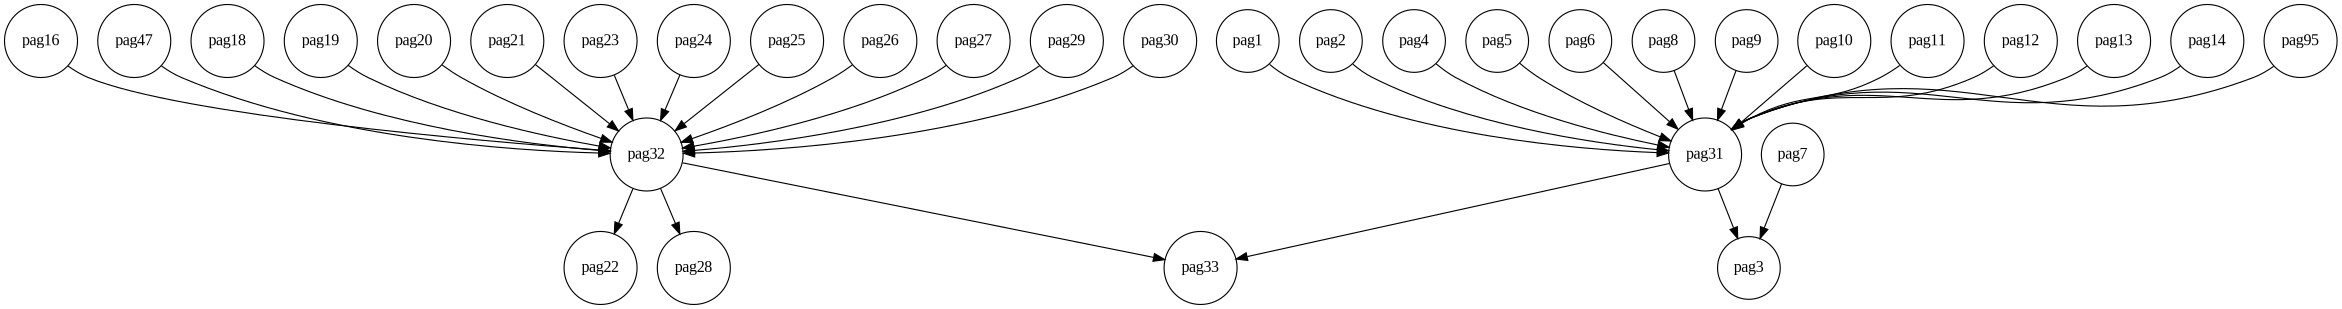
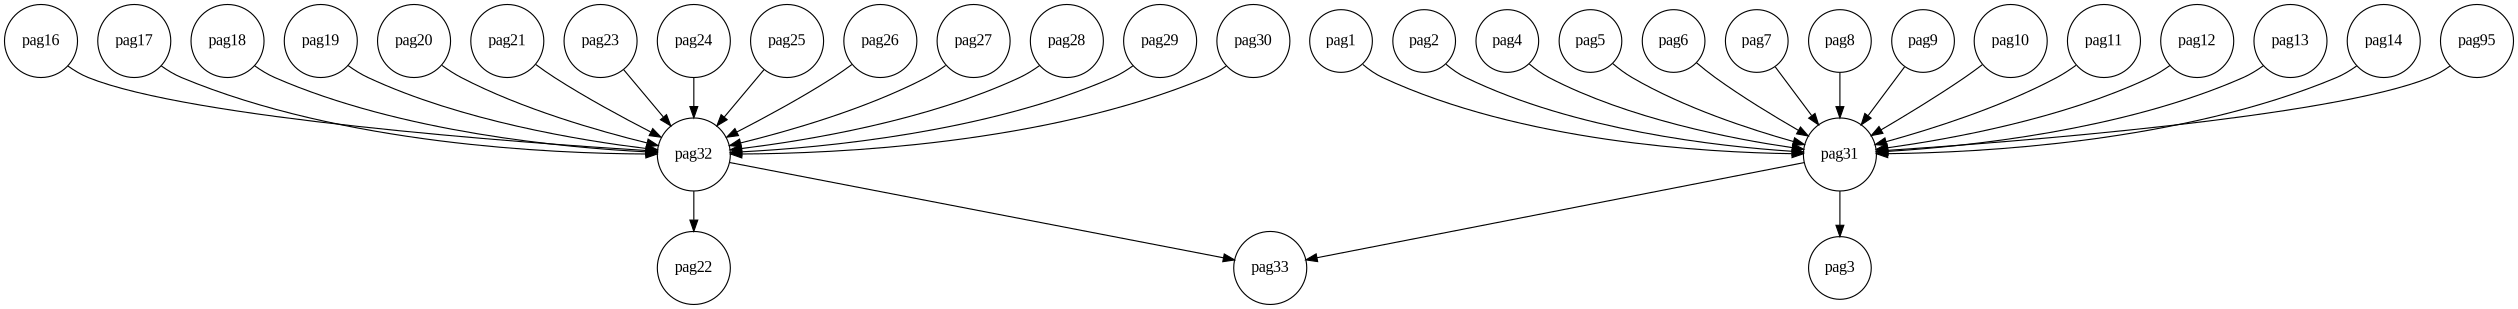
node "pag47": label "pag47" -> "pag17"
edge "pag32" -> "pag28": reversed
edge "pag7" -> "pag3": now "pag7" -> "pag31"
